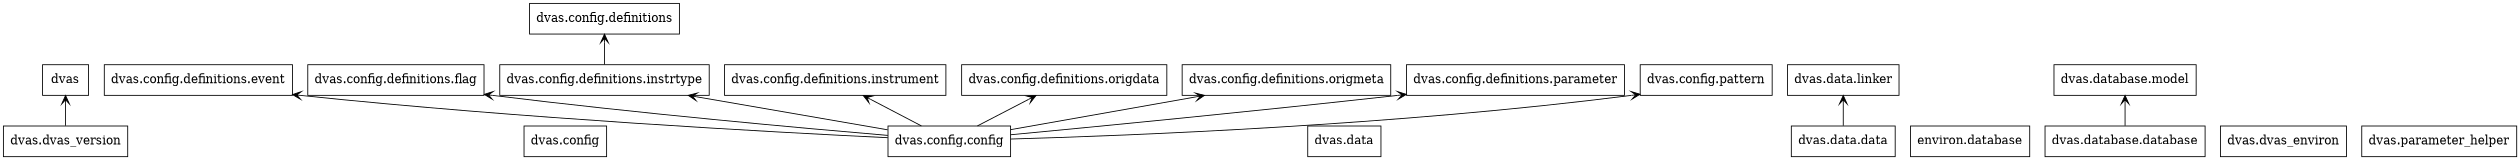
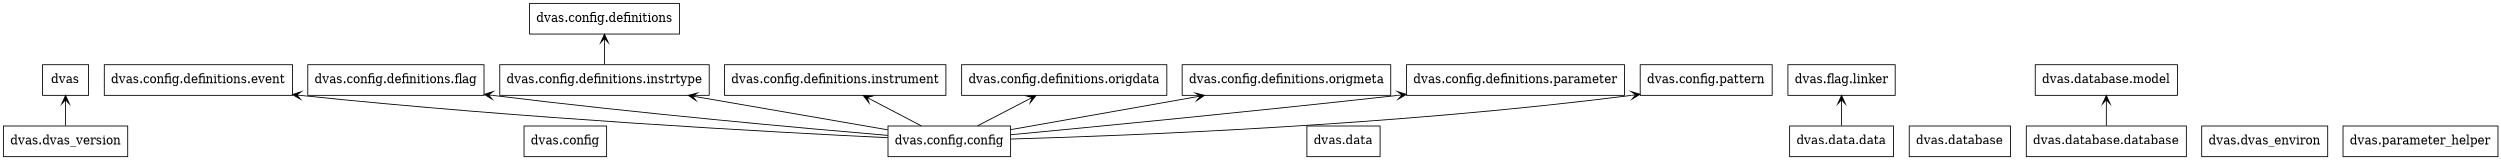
node "dvas.data.linker": label "dvas.data.linker" -> "dvas.flag.linker"
node "environ.database": label "environ.database" -> "dvas.database"
